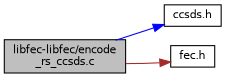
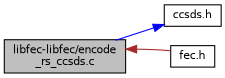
edge "libfec-libfec/encode _rs_ccsds.c" -> "fec.h": reversed
